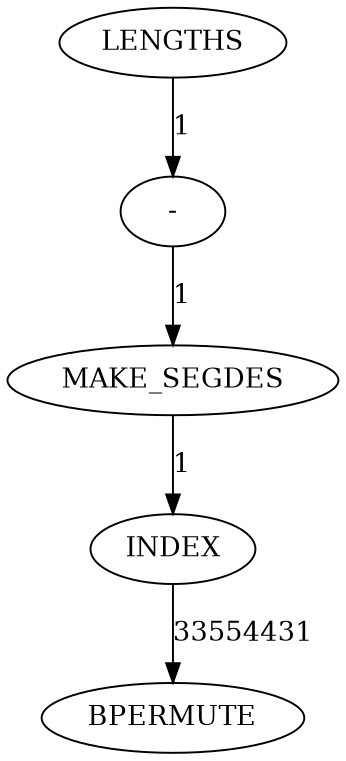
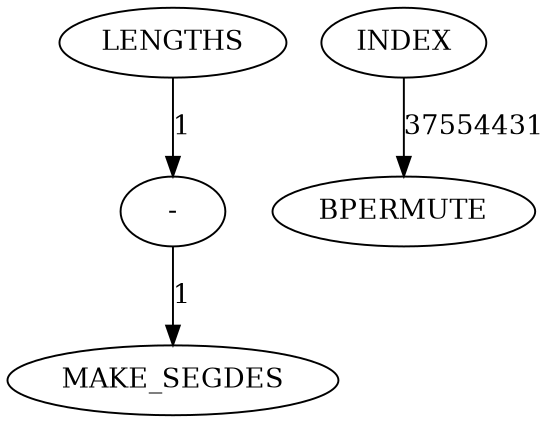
edge "MAKE_SEGDES" -> "INDEX": removed, label "1"
edge "INDEX" -> "BPERMUTE": label "33554431" -> "37554431"
